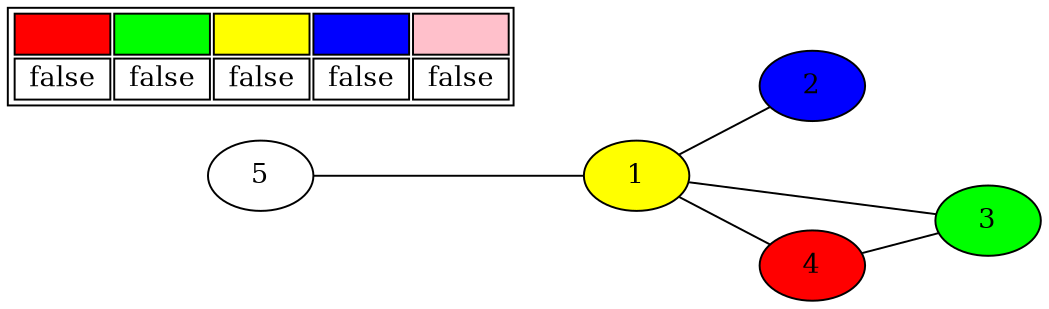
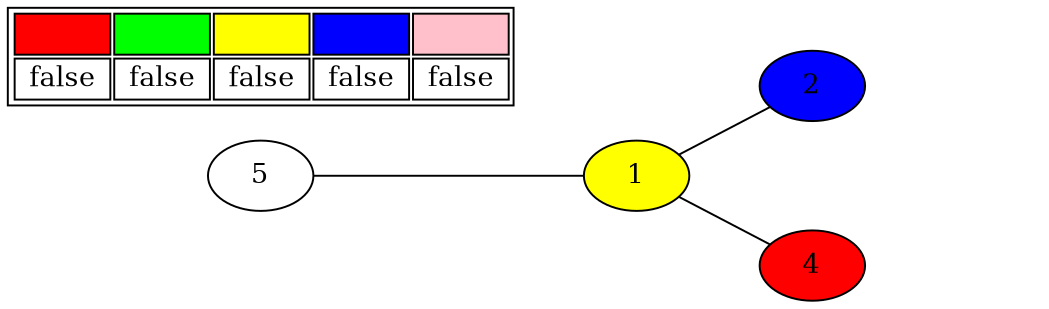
node "3": removed
